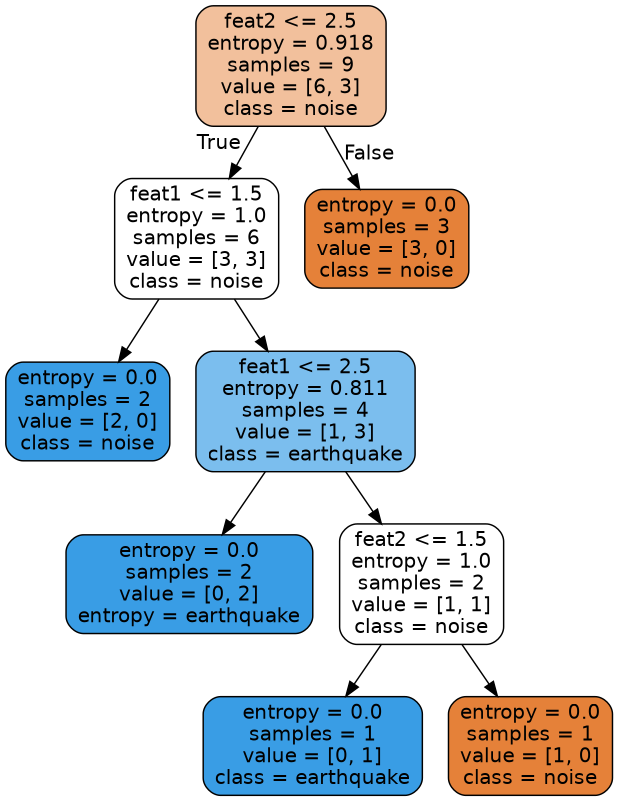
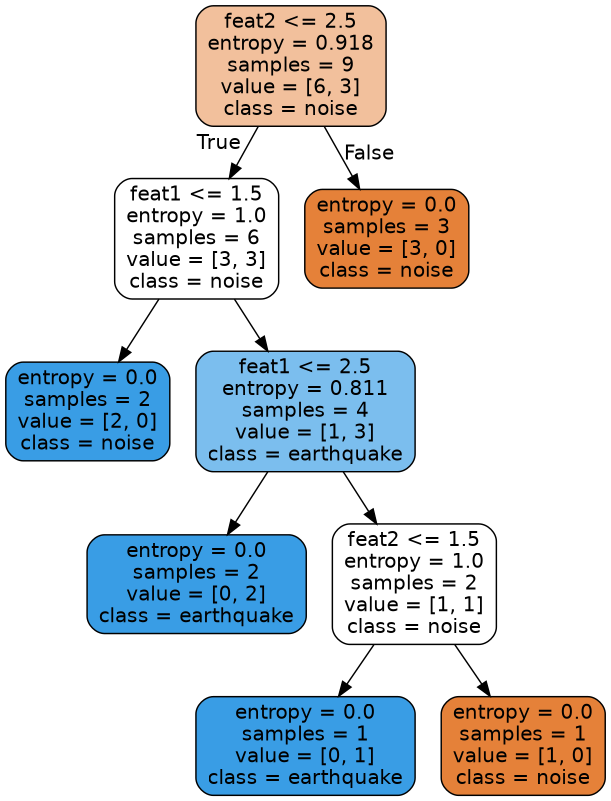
node "entropy = 0.0 samples = 2 value = [0, 2] entropy = earthquake": label "entropy = 0.0 samples = 2 value = [0, 2] entropy = earthquake" -> "entropy = 0.0 samples = 2 value = [0, 2] class = earthquake"
